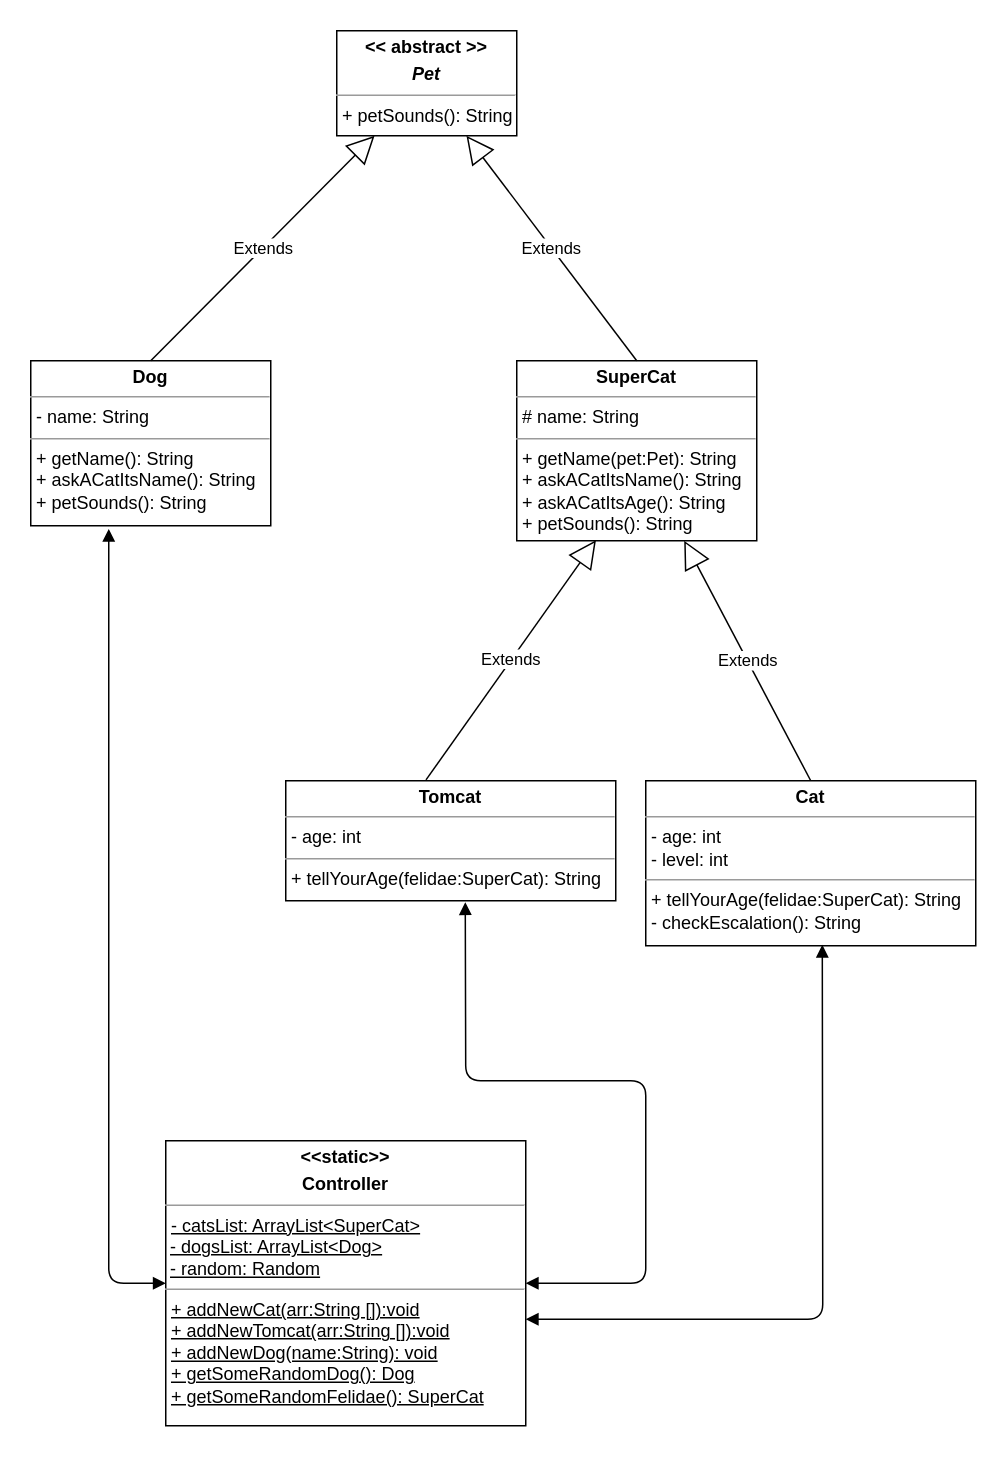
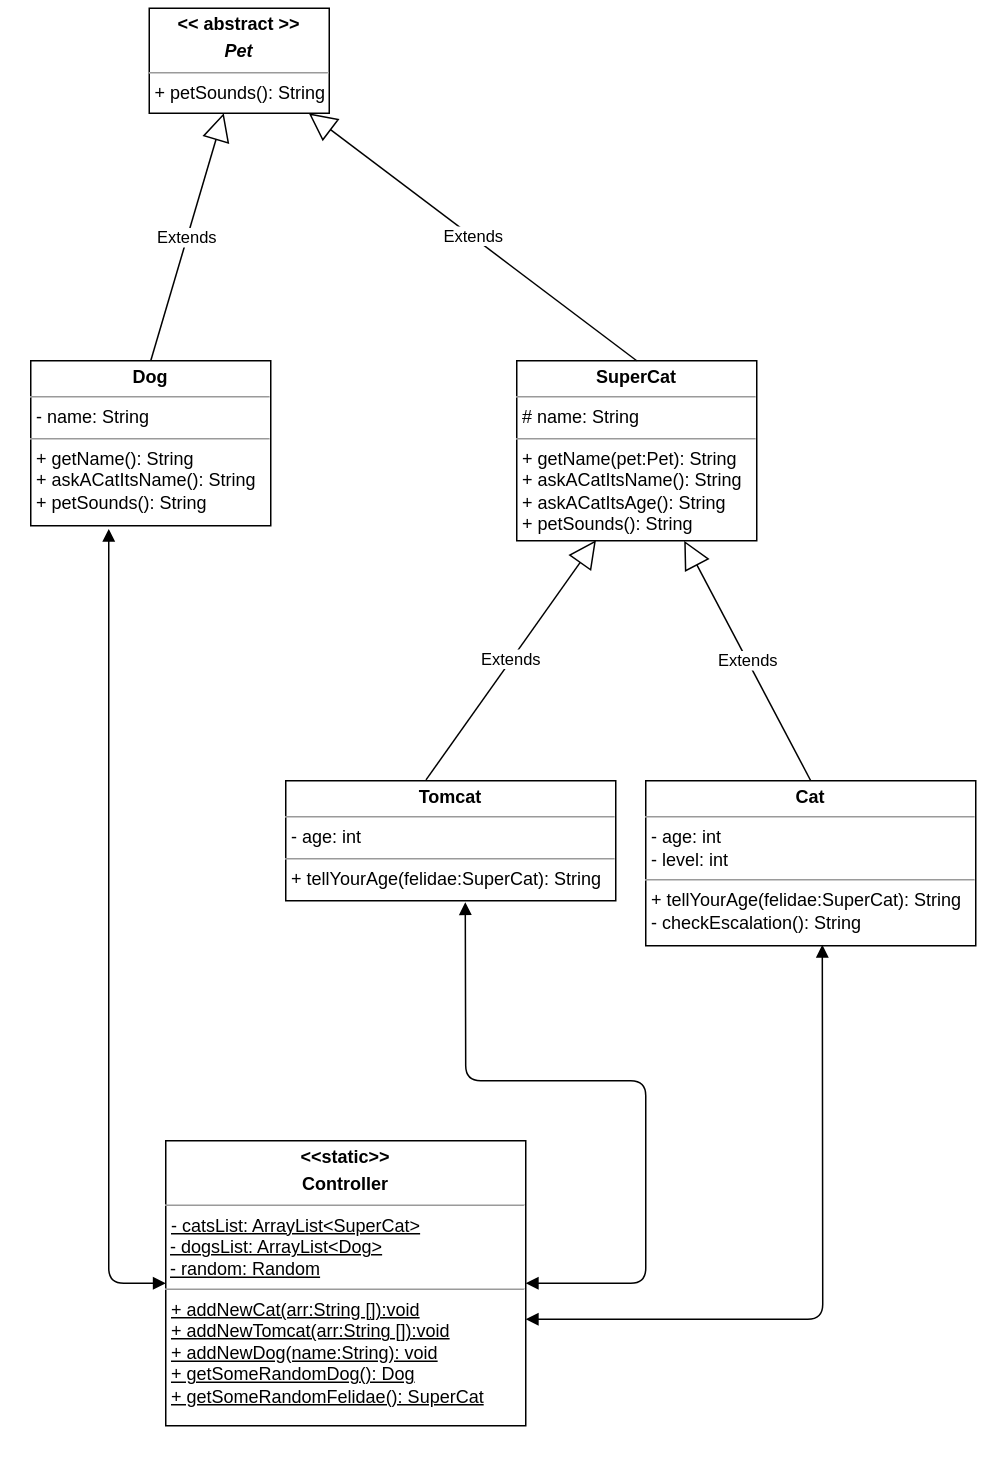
node "<< abstract >> Pet + petSounds(): String": moved (427, 83) -> (239, 61)
